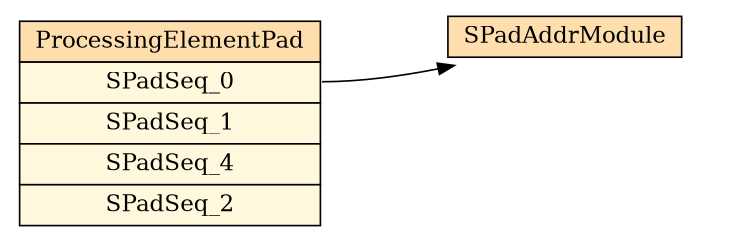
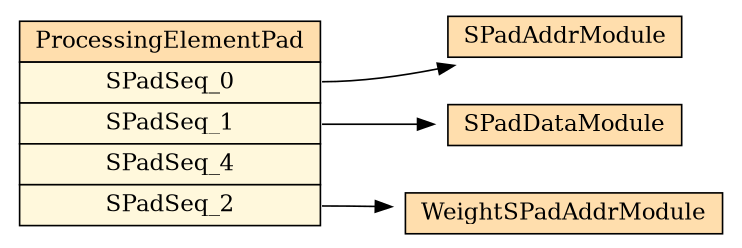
node "SPadDataModule": added
node "WeightSPadAddrModule": added
